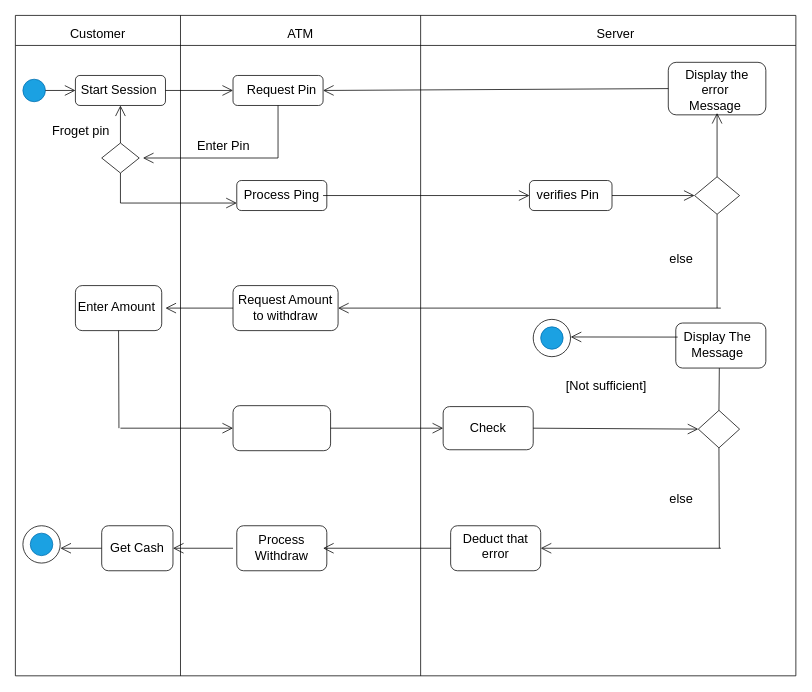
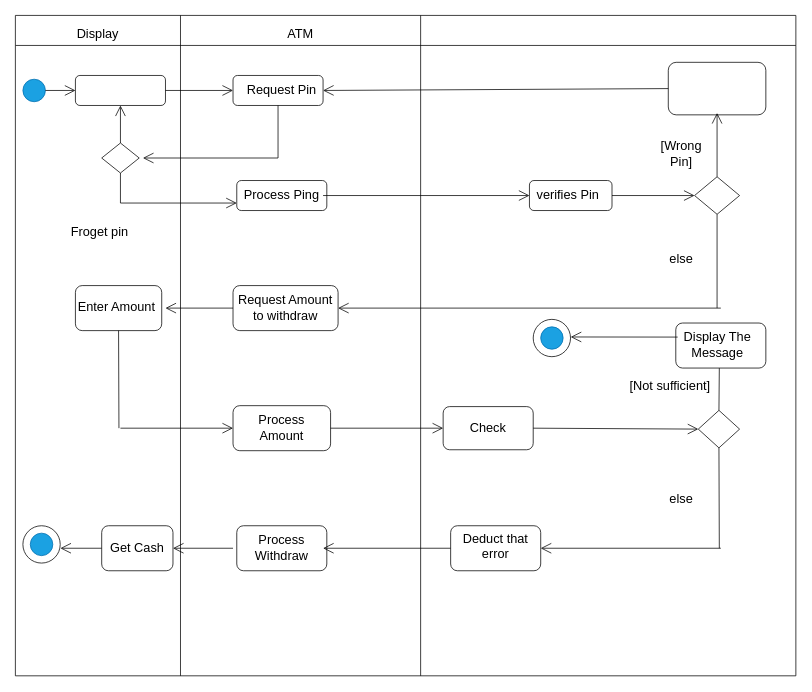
node "Customer": label "Customer" -> "Display"
node "Server": removed
node "Start Session": removed
node "Display the error Message": removed
node "Froget pin": moved (81, 132) -> (100, 233)
node "Enter Pin": removed
node "[Wrong Pin]": added
node "[Not sufficient]": moved (606, 387) -> (670, 387)
node "Process Amount": added
